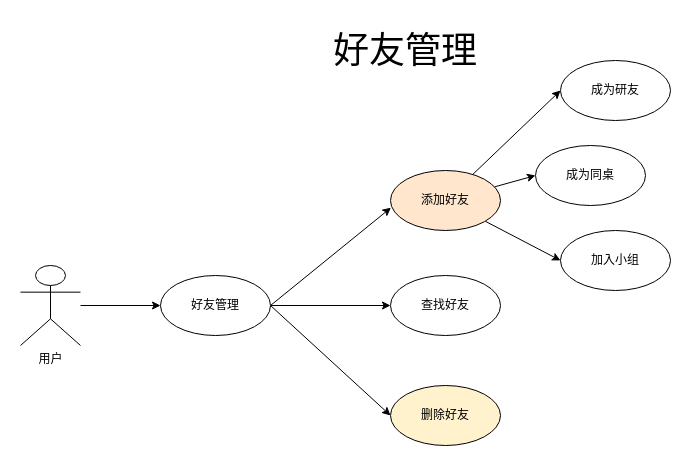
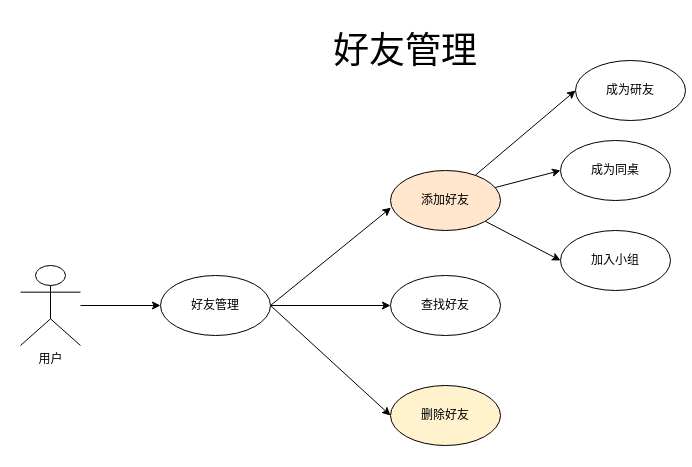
node "成为研友": moved (616, 91) -> (631, 91)
node "成为同桌": moved (591, 176) -> (616, 171)
